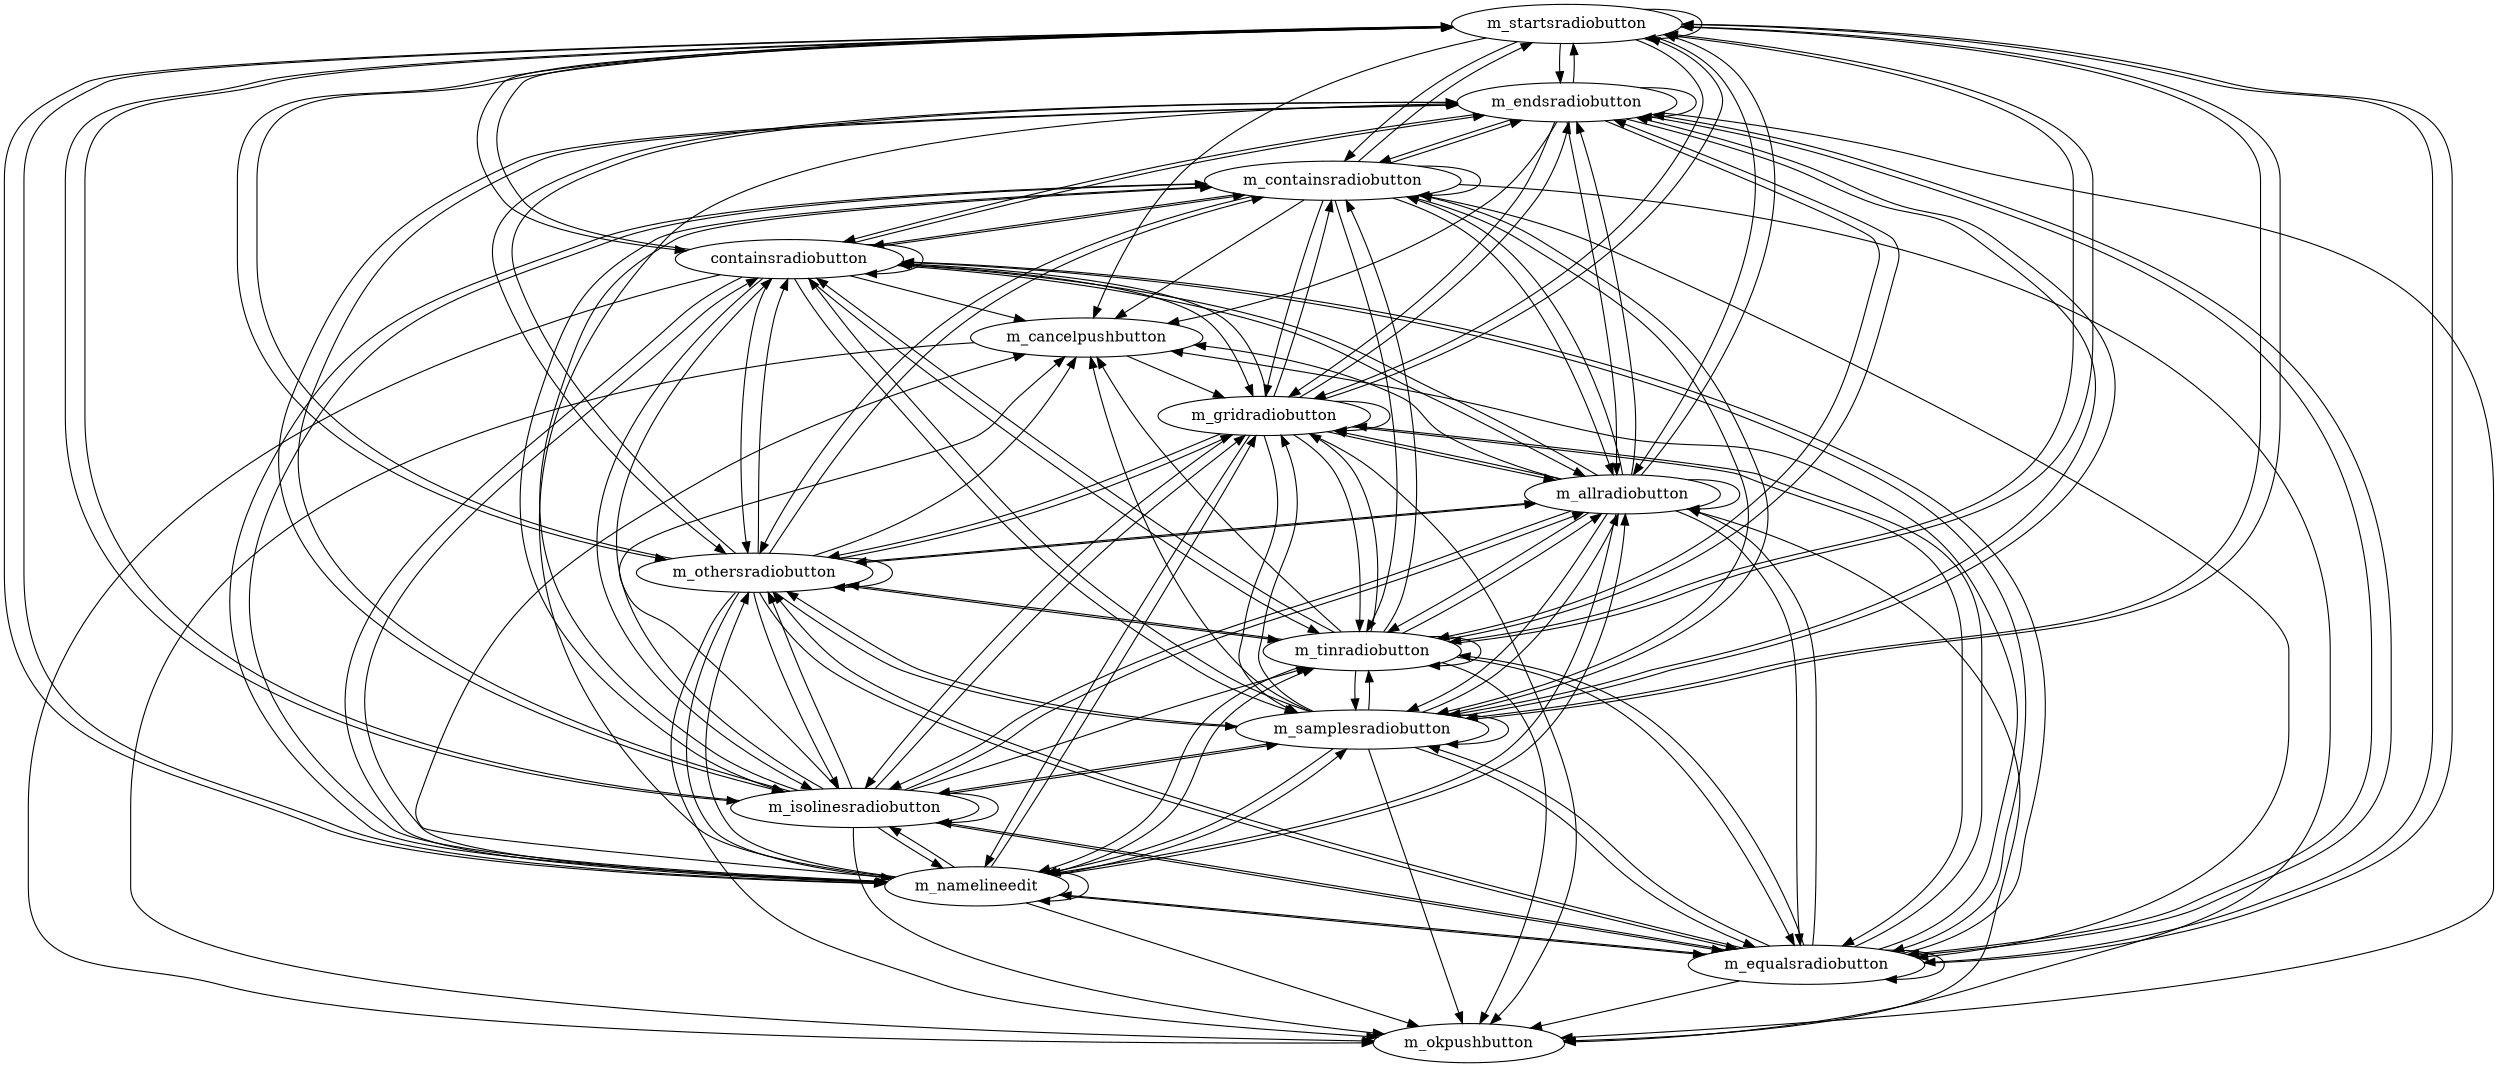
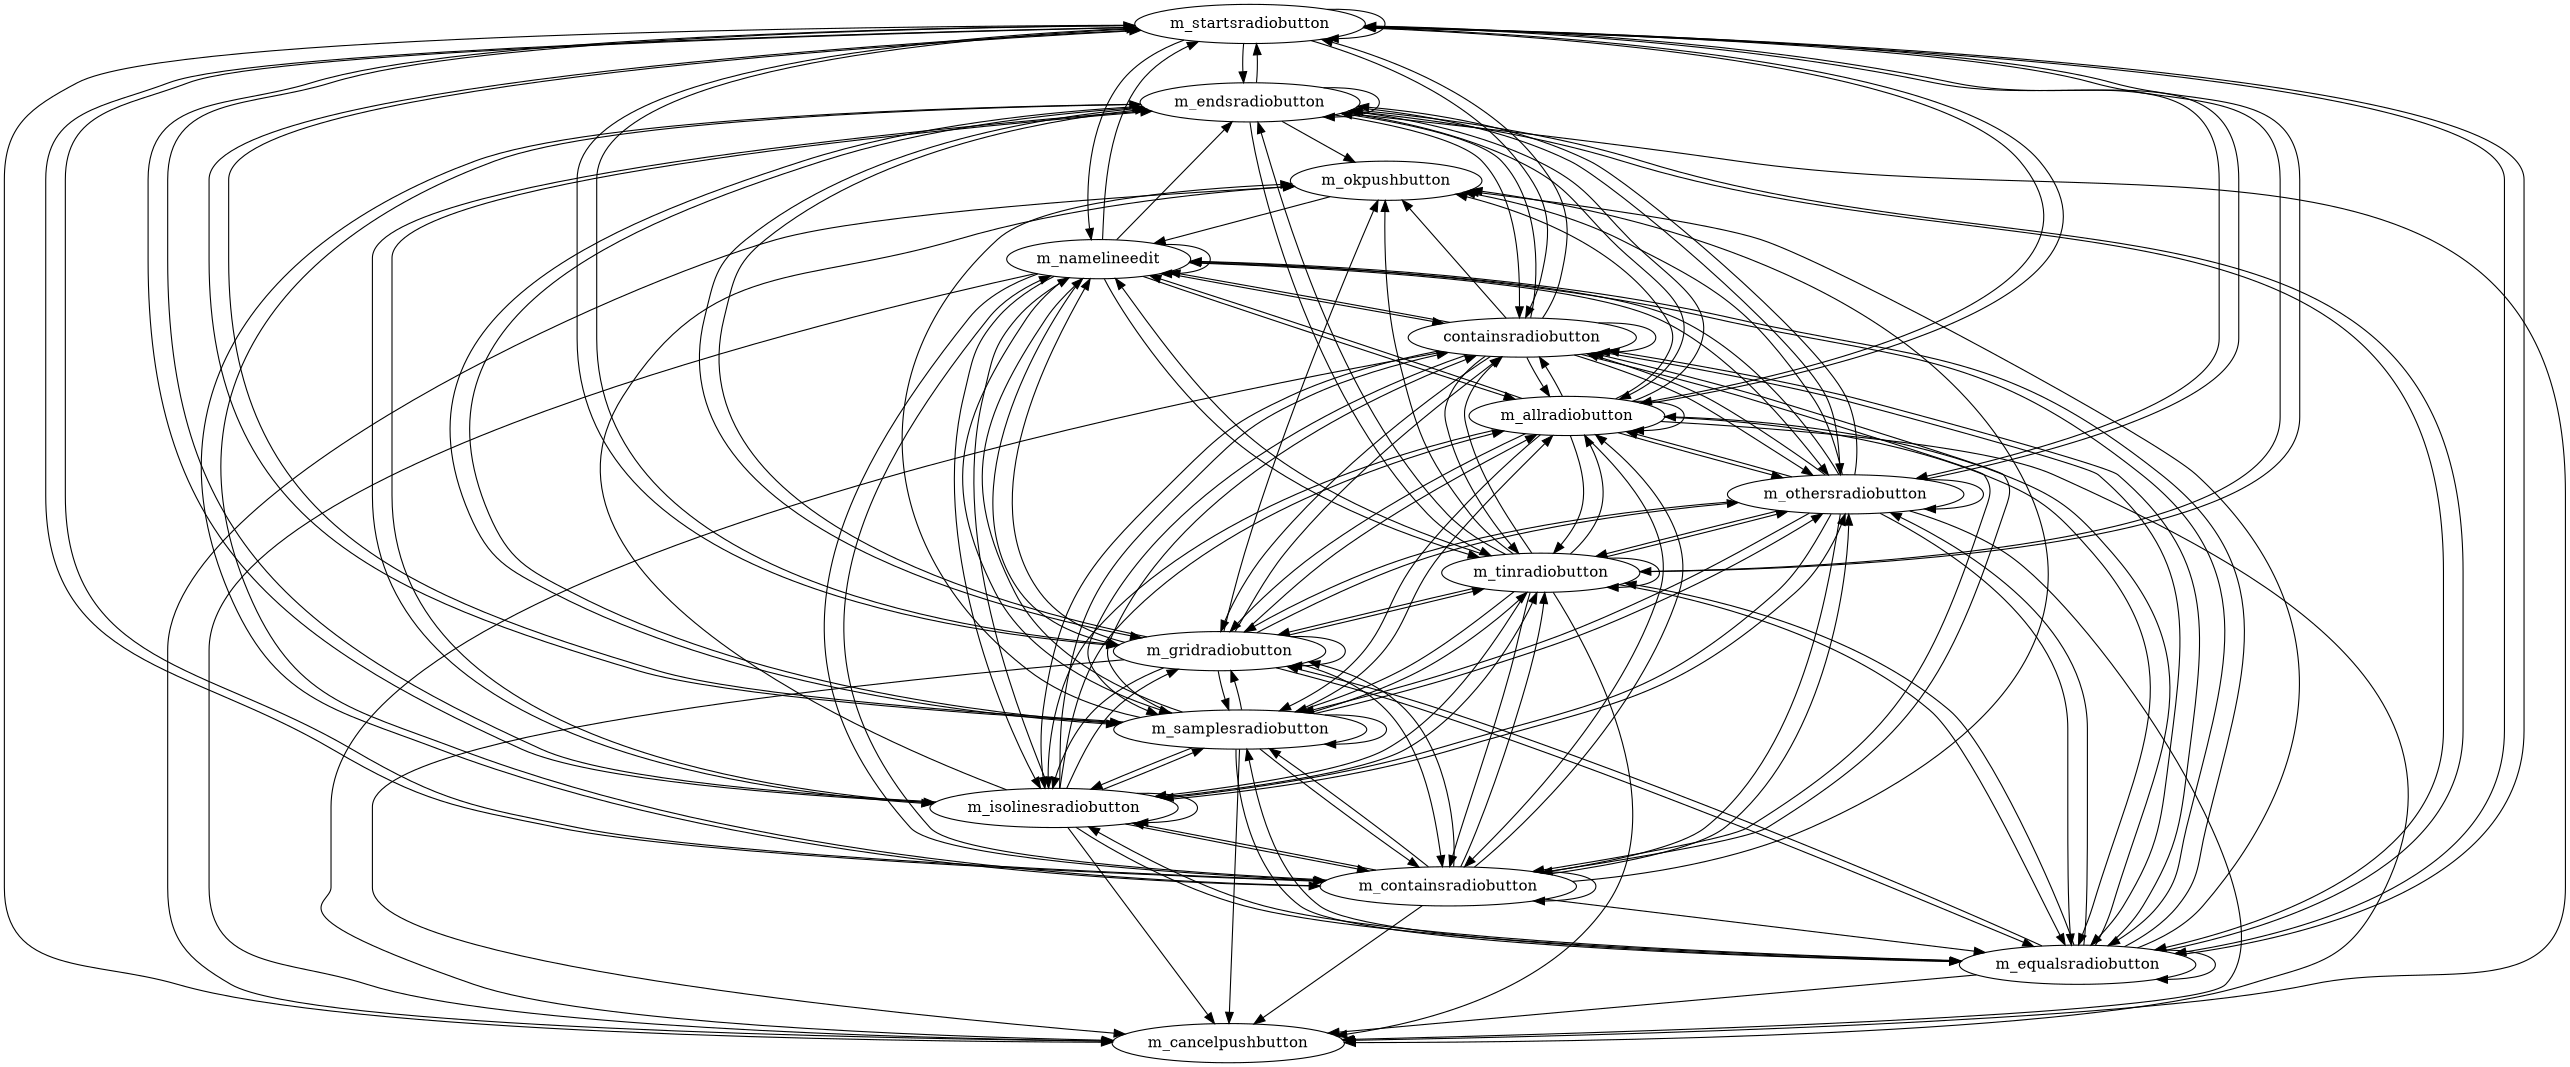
edge "m_cancelpushbutton" -> "m_gridradiobutton": reversed
edge "m_tinradiobutton" -> "m_isolinesradiobutton": added
edge "m_namelineedit" -> "m_okpushbutton": reversed
